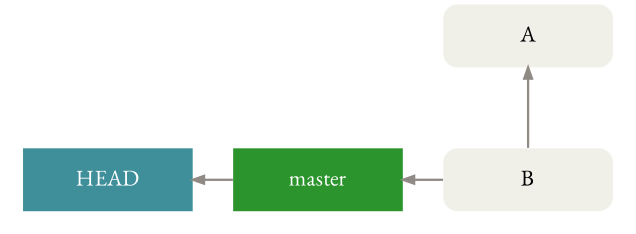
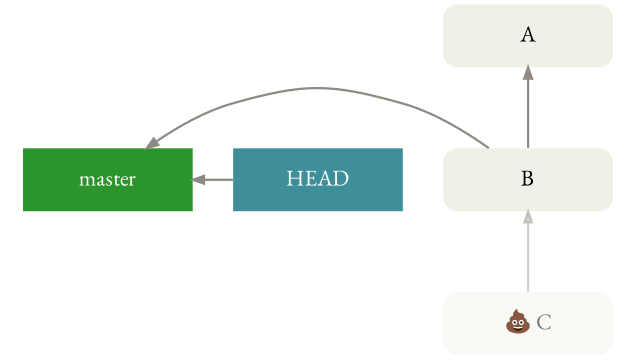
edge "master" -> "HEAD": reversed
node "💩 C": added
